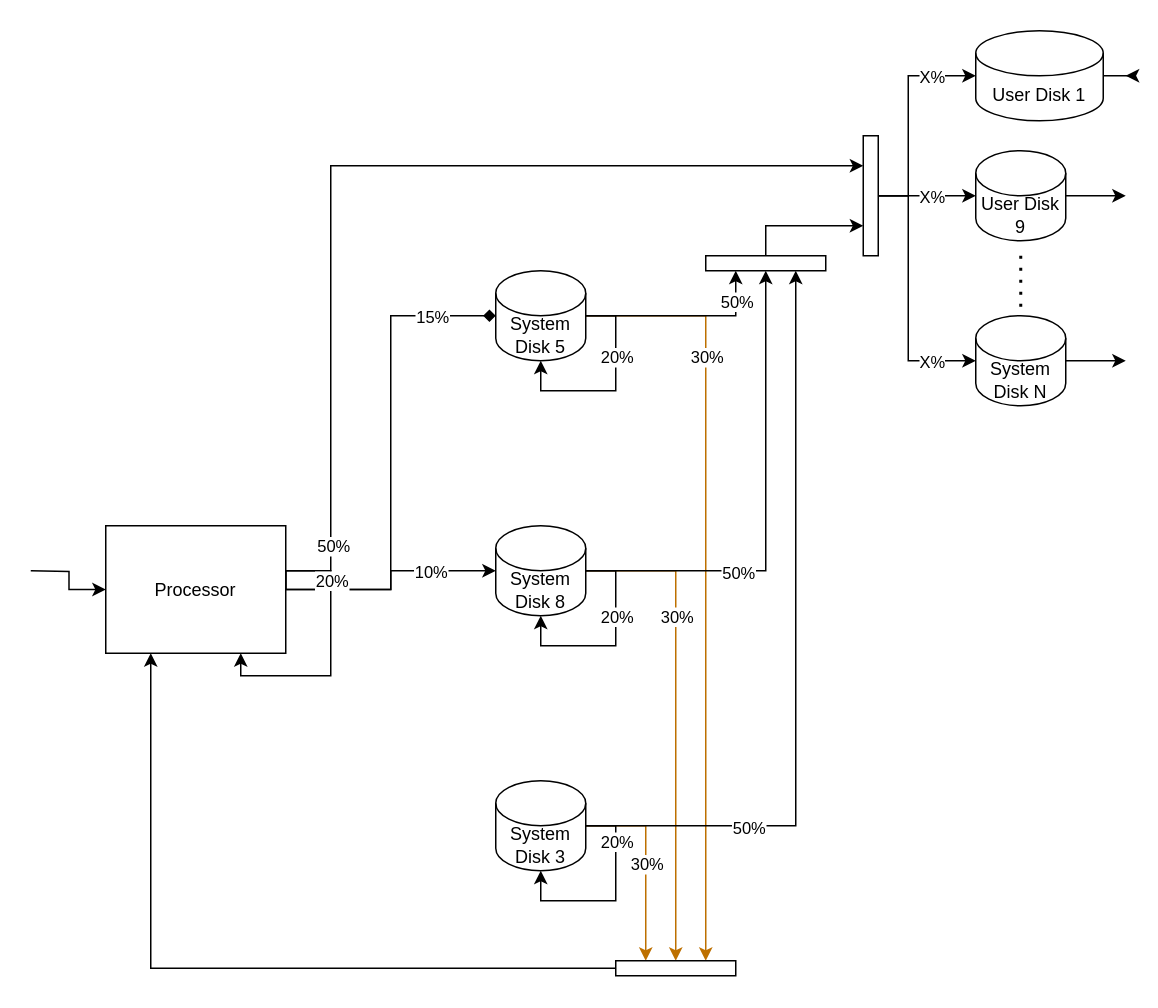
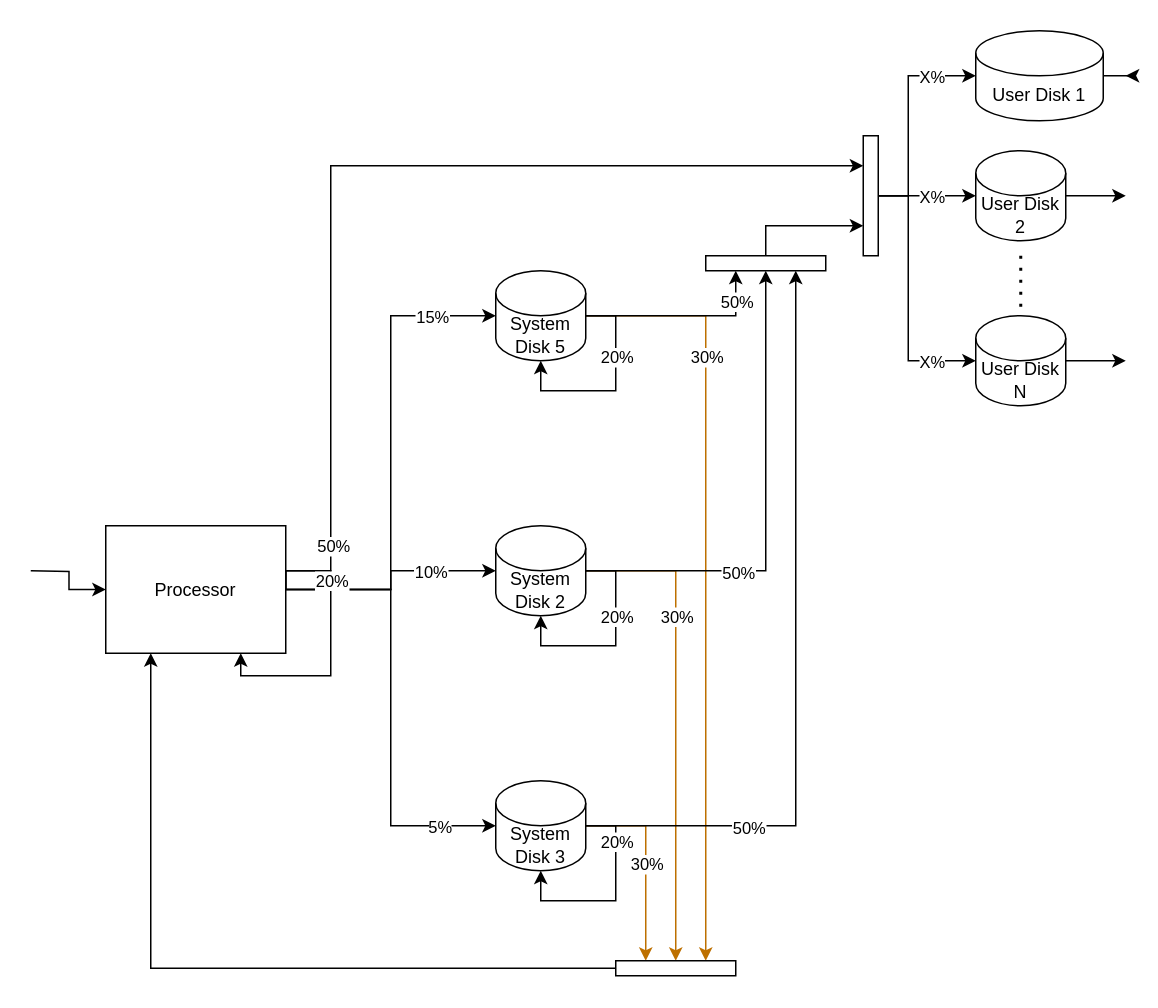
node "User Disk 9": label "User Disk 9" -> "User Disk 2"
edge "Processor" -> "System Disk 5": arrowhead diamond -> classic
node "System Disk N": label "System Disk N" -> "User Disk N"
node "System Disk 8": label "System Disk 8" -> "System Disk 2"
edge "Processor" -> "System Disk 3": added, label "5%"
